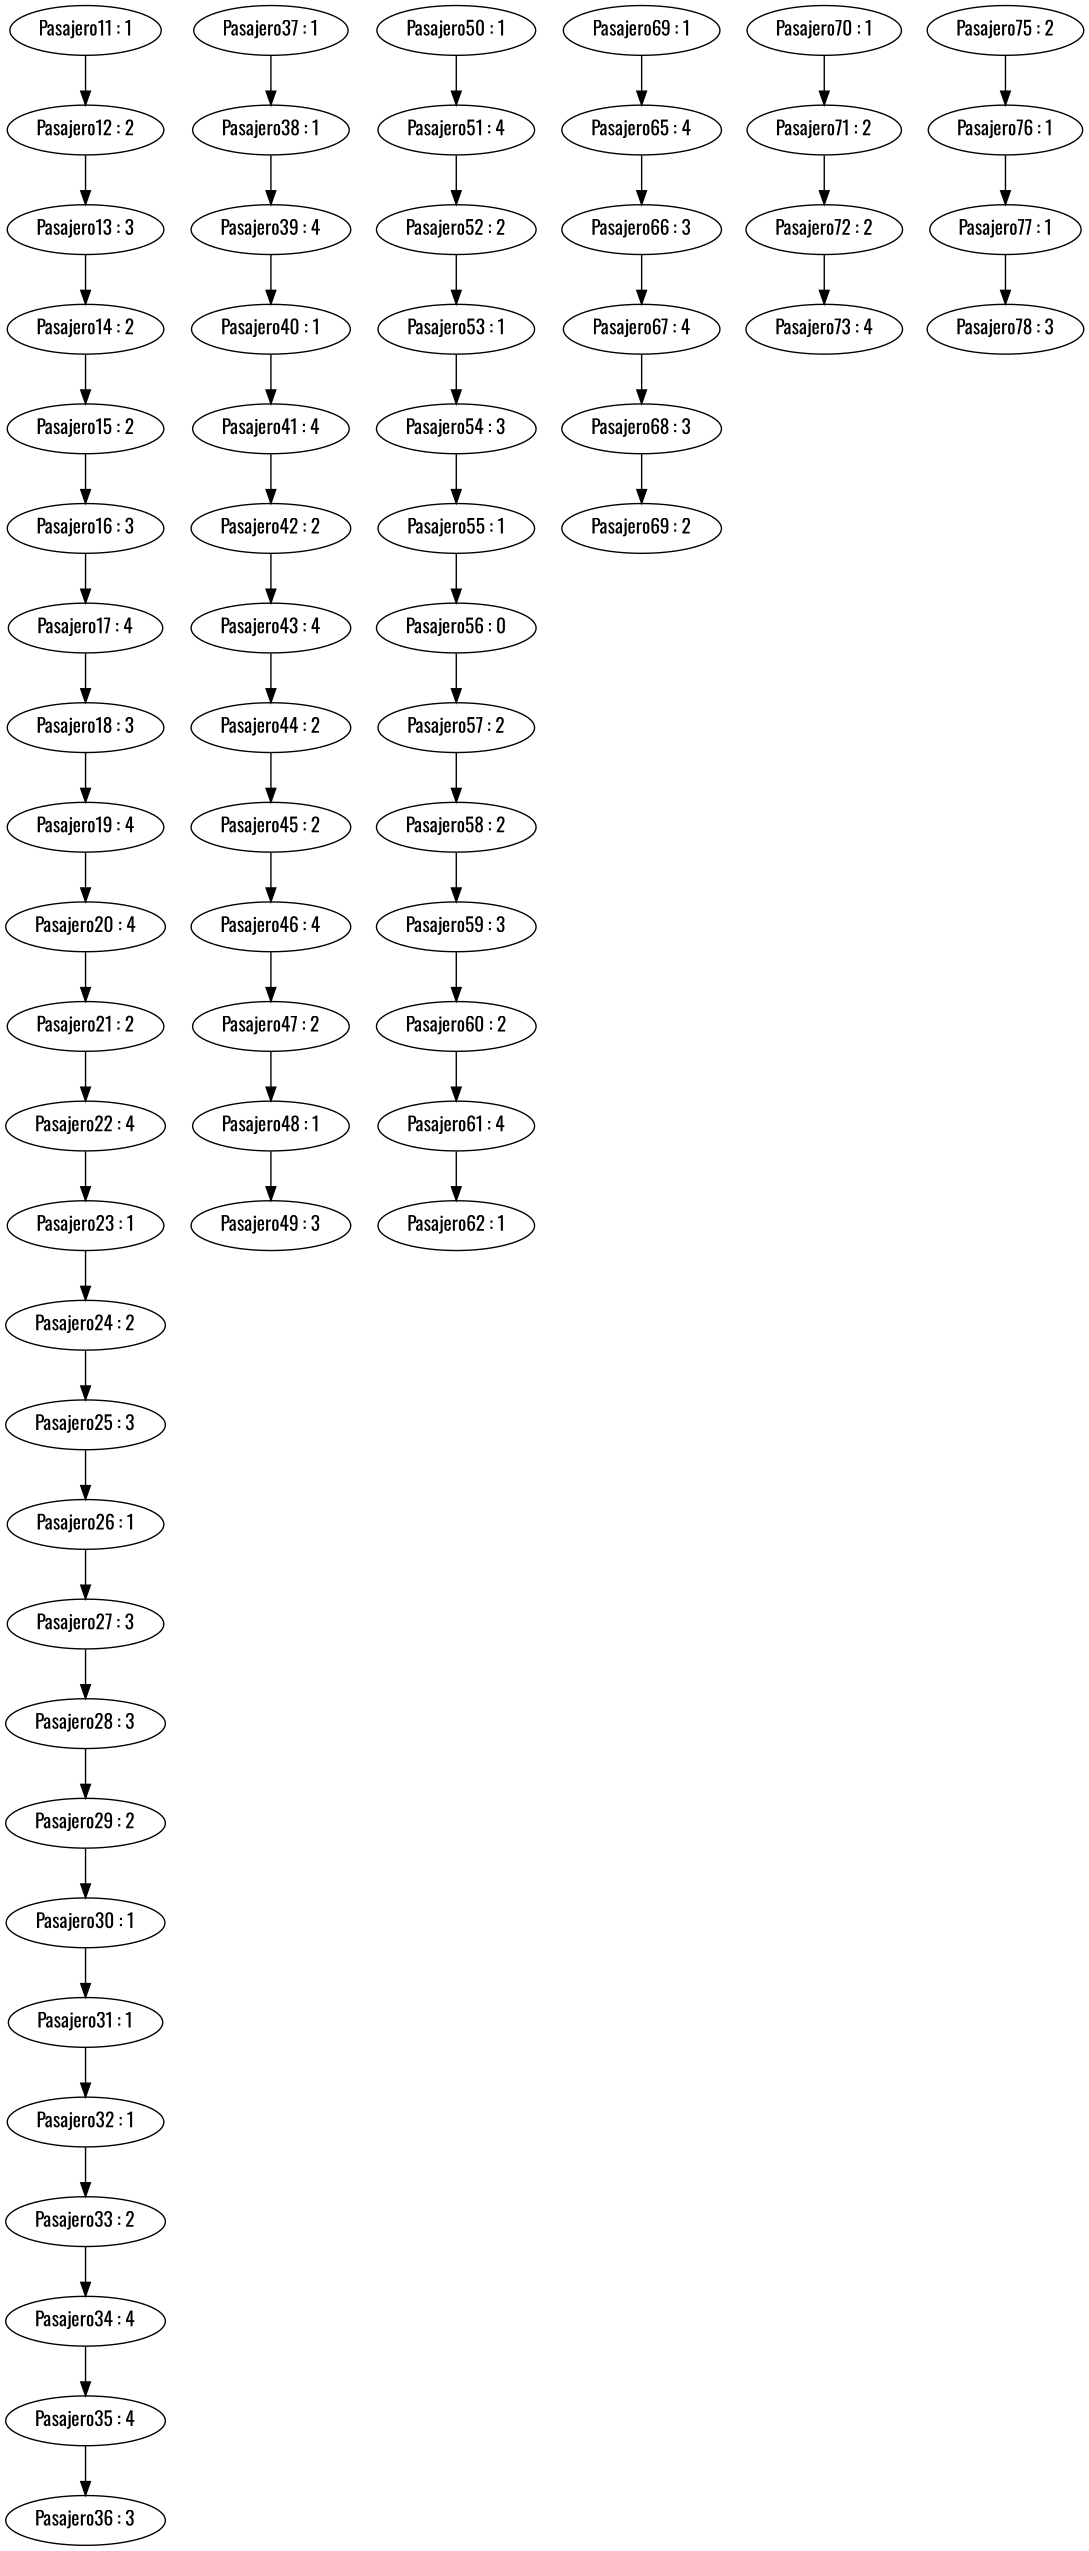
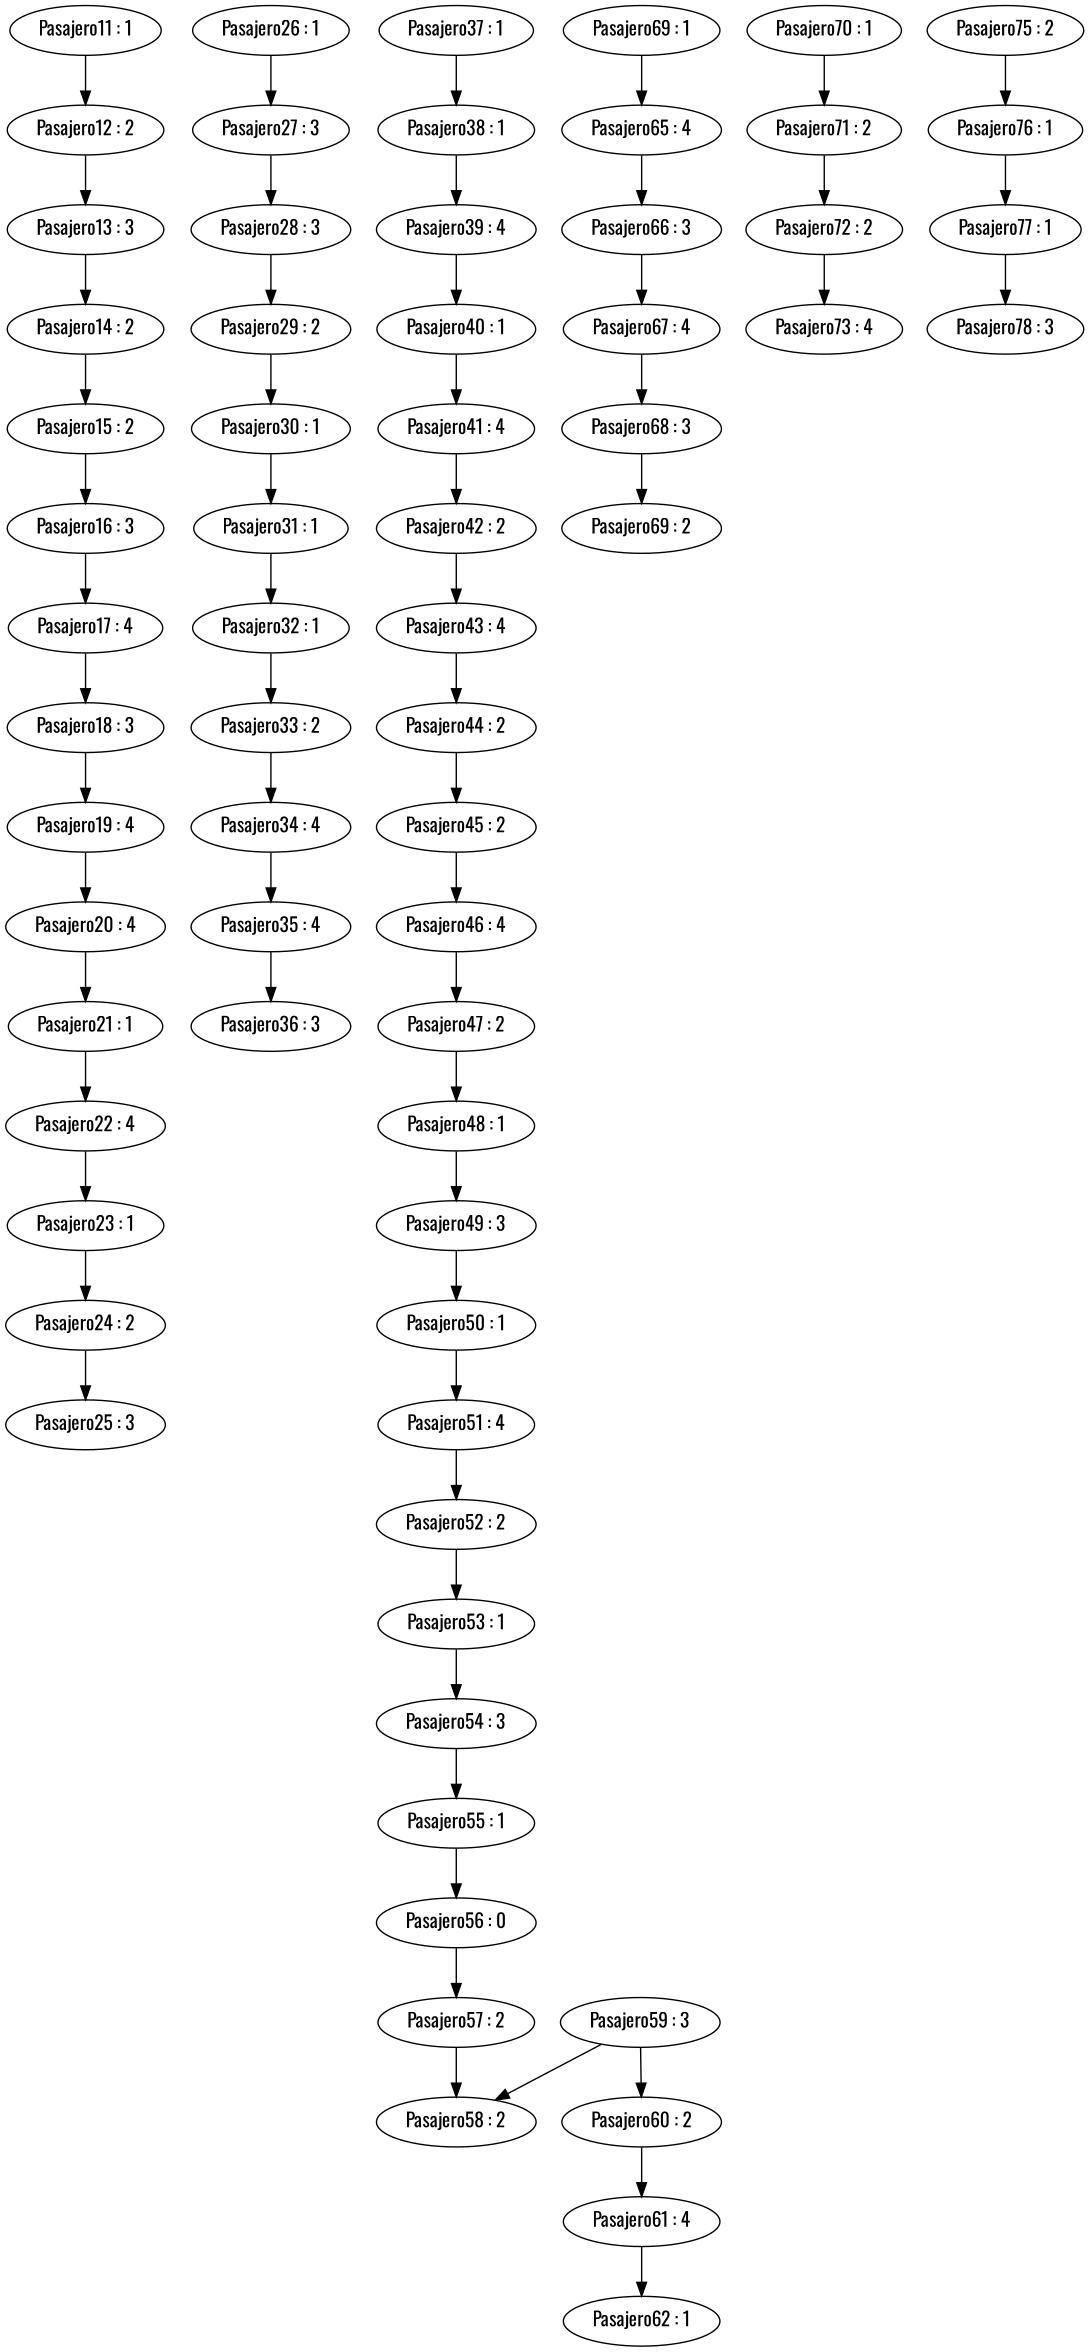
edge "Pasajero58 : 2" -> "Pasajero59 : 3": reversed
node "Pasajero21 : 2": label "Pasajero21 : 2" -> "Pasajero21 : 1"
edge "Pasajero49 : 3" -> "Pasajero50 : 1": added
edge "Pasajero25 : 3" -> "Pasajero26 : 1": removed
